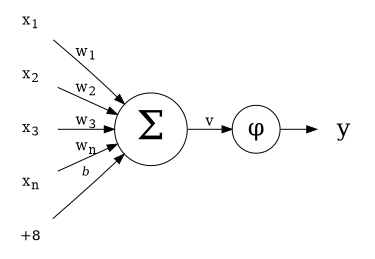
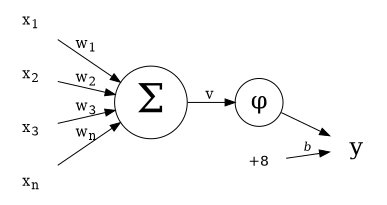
edge "+8" -> "Σ": now "+8" -> "y"
